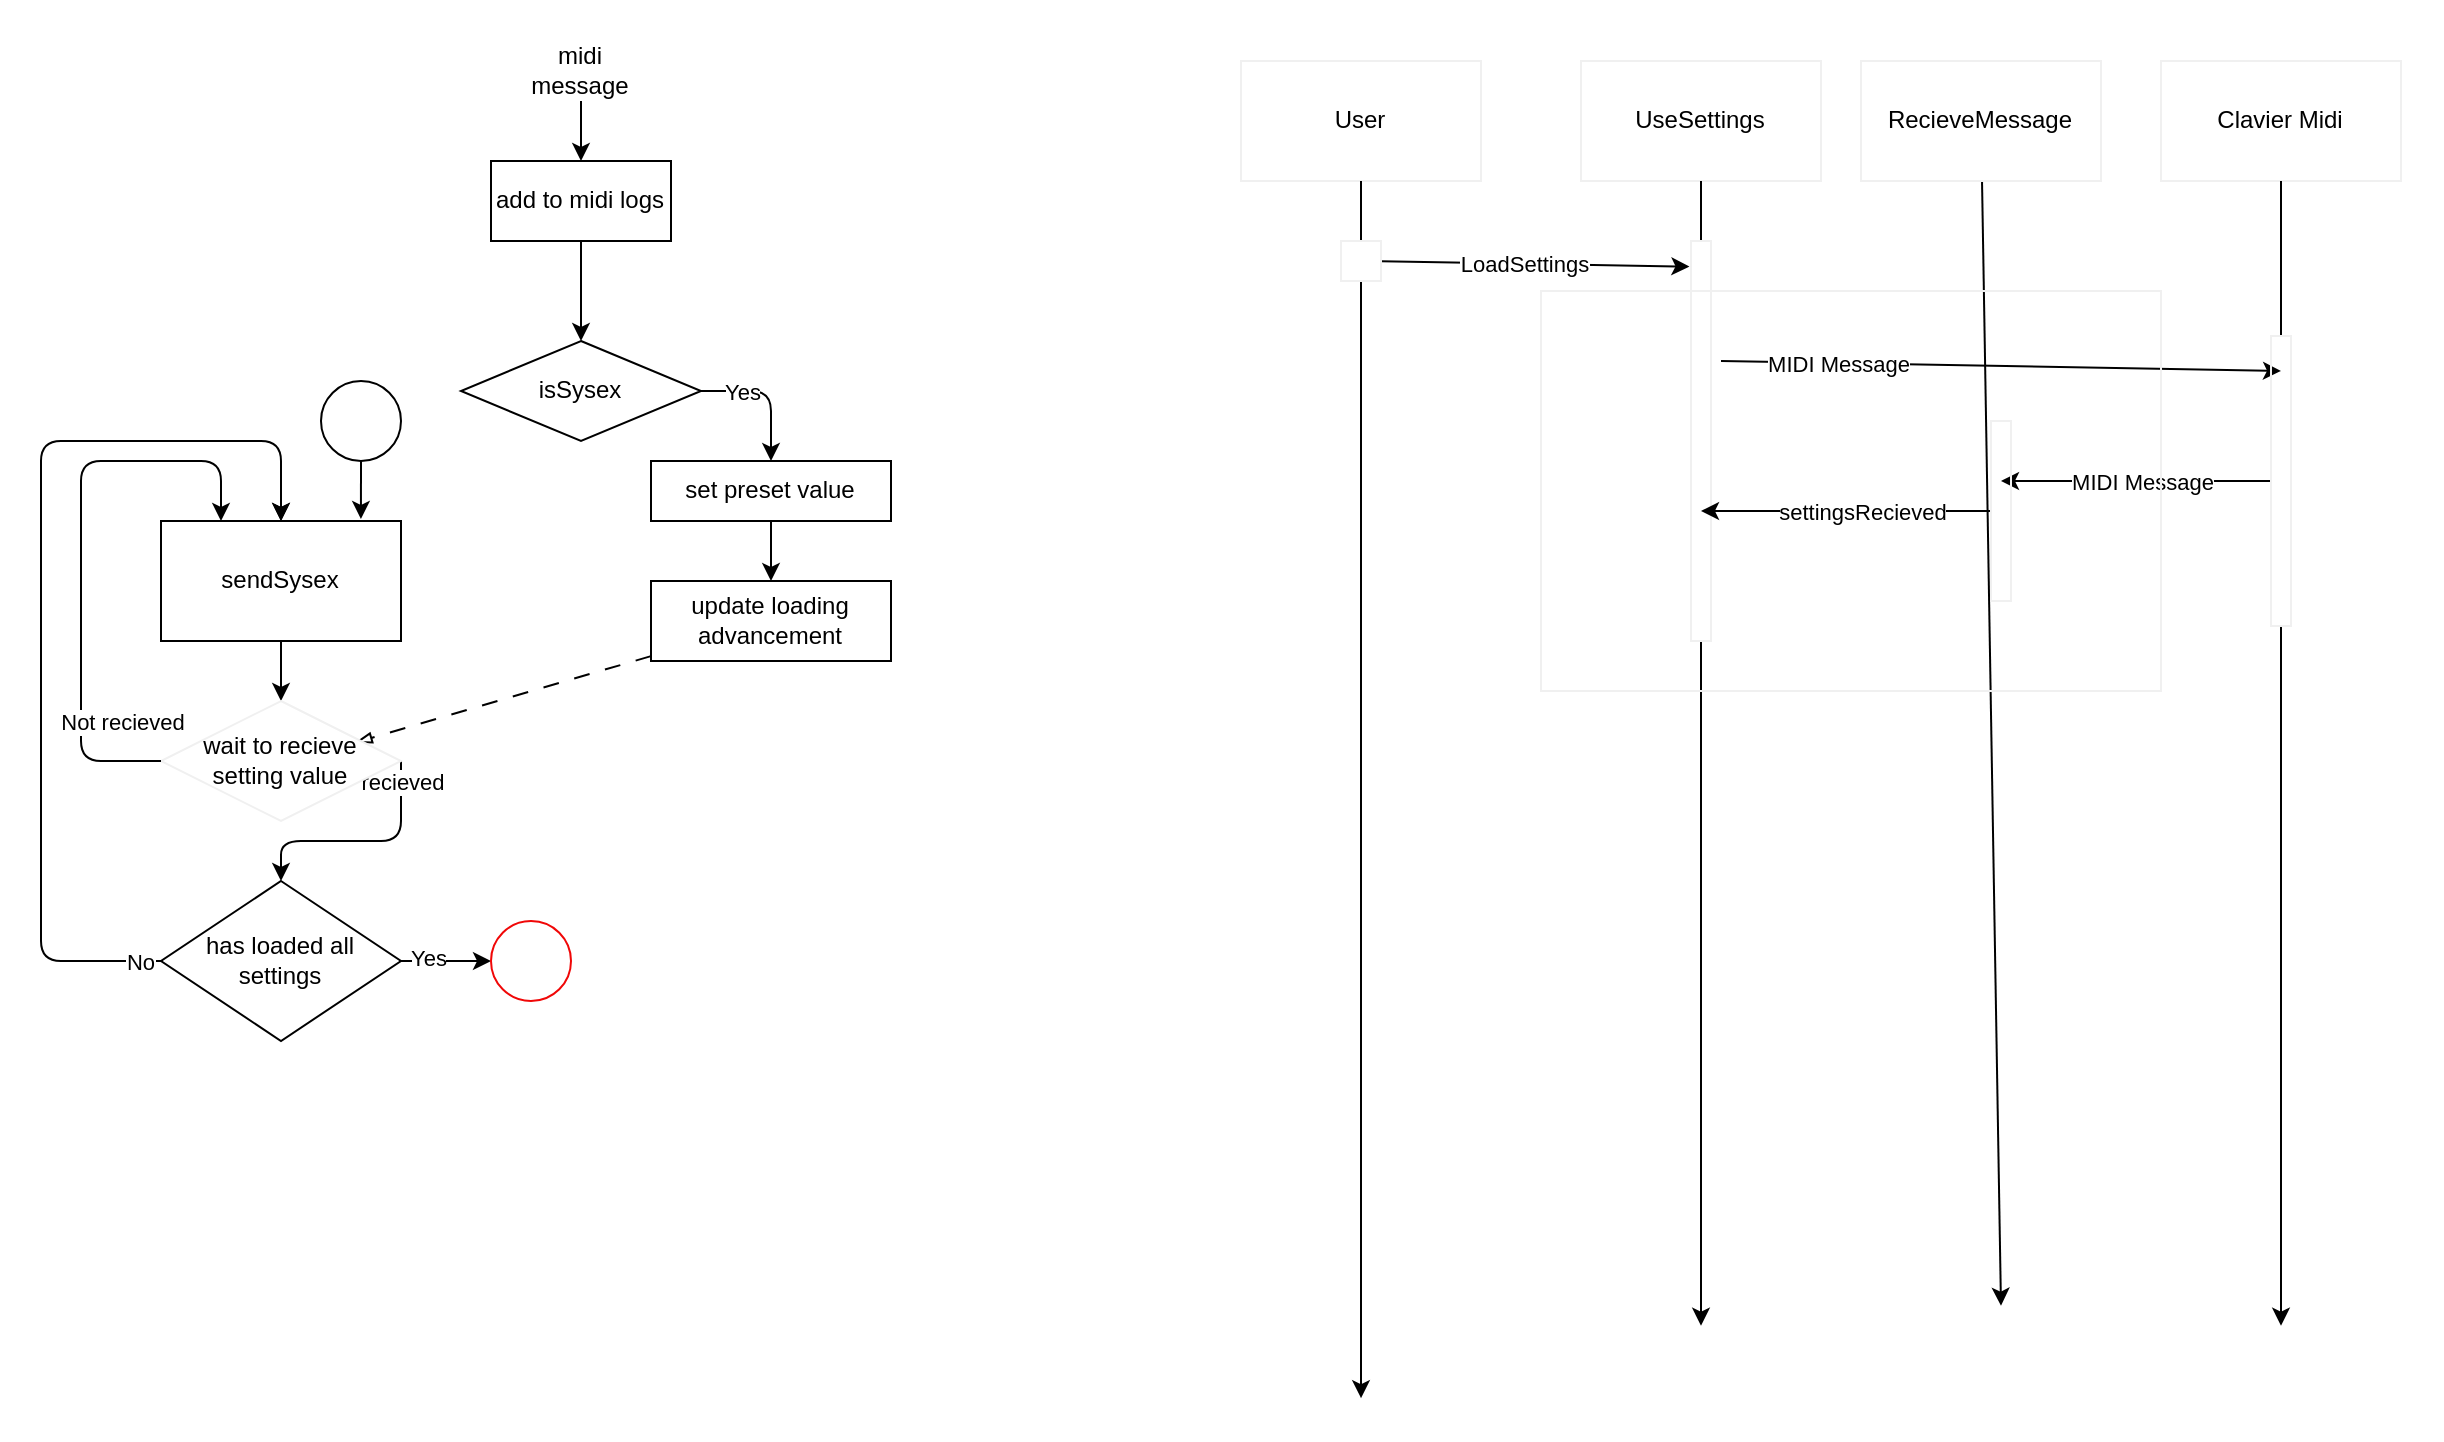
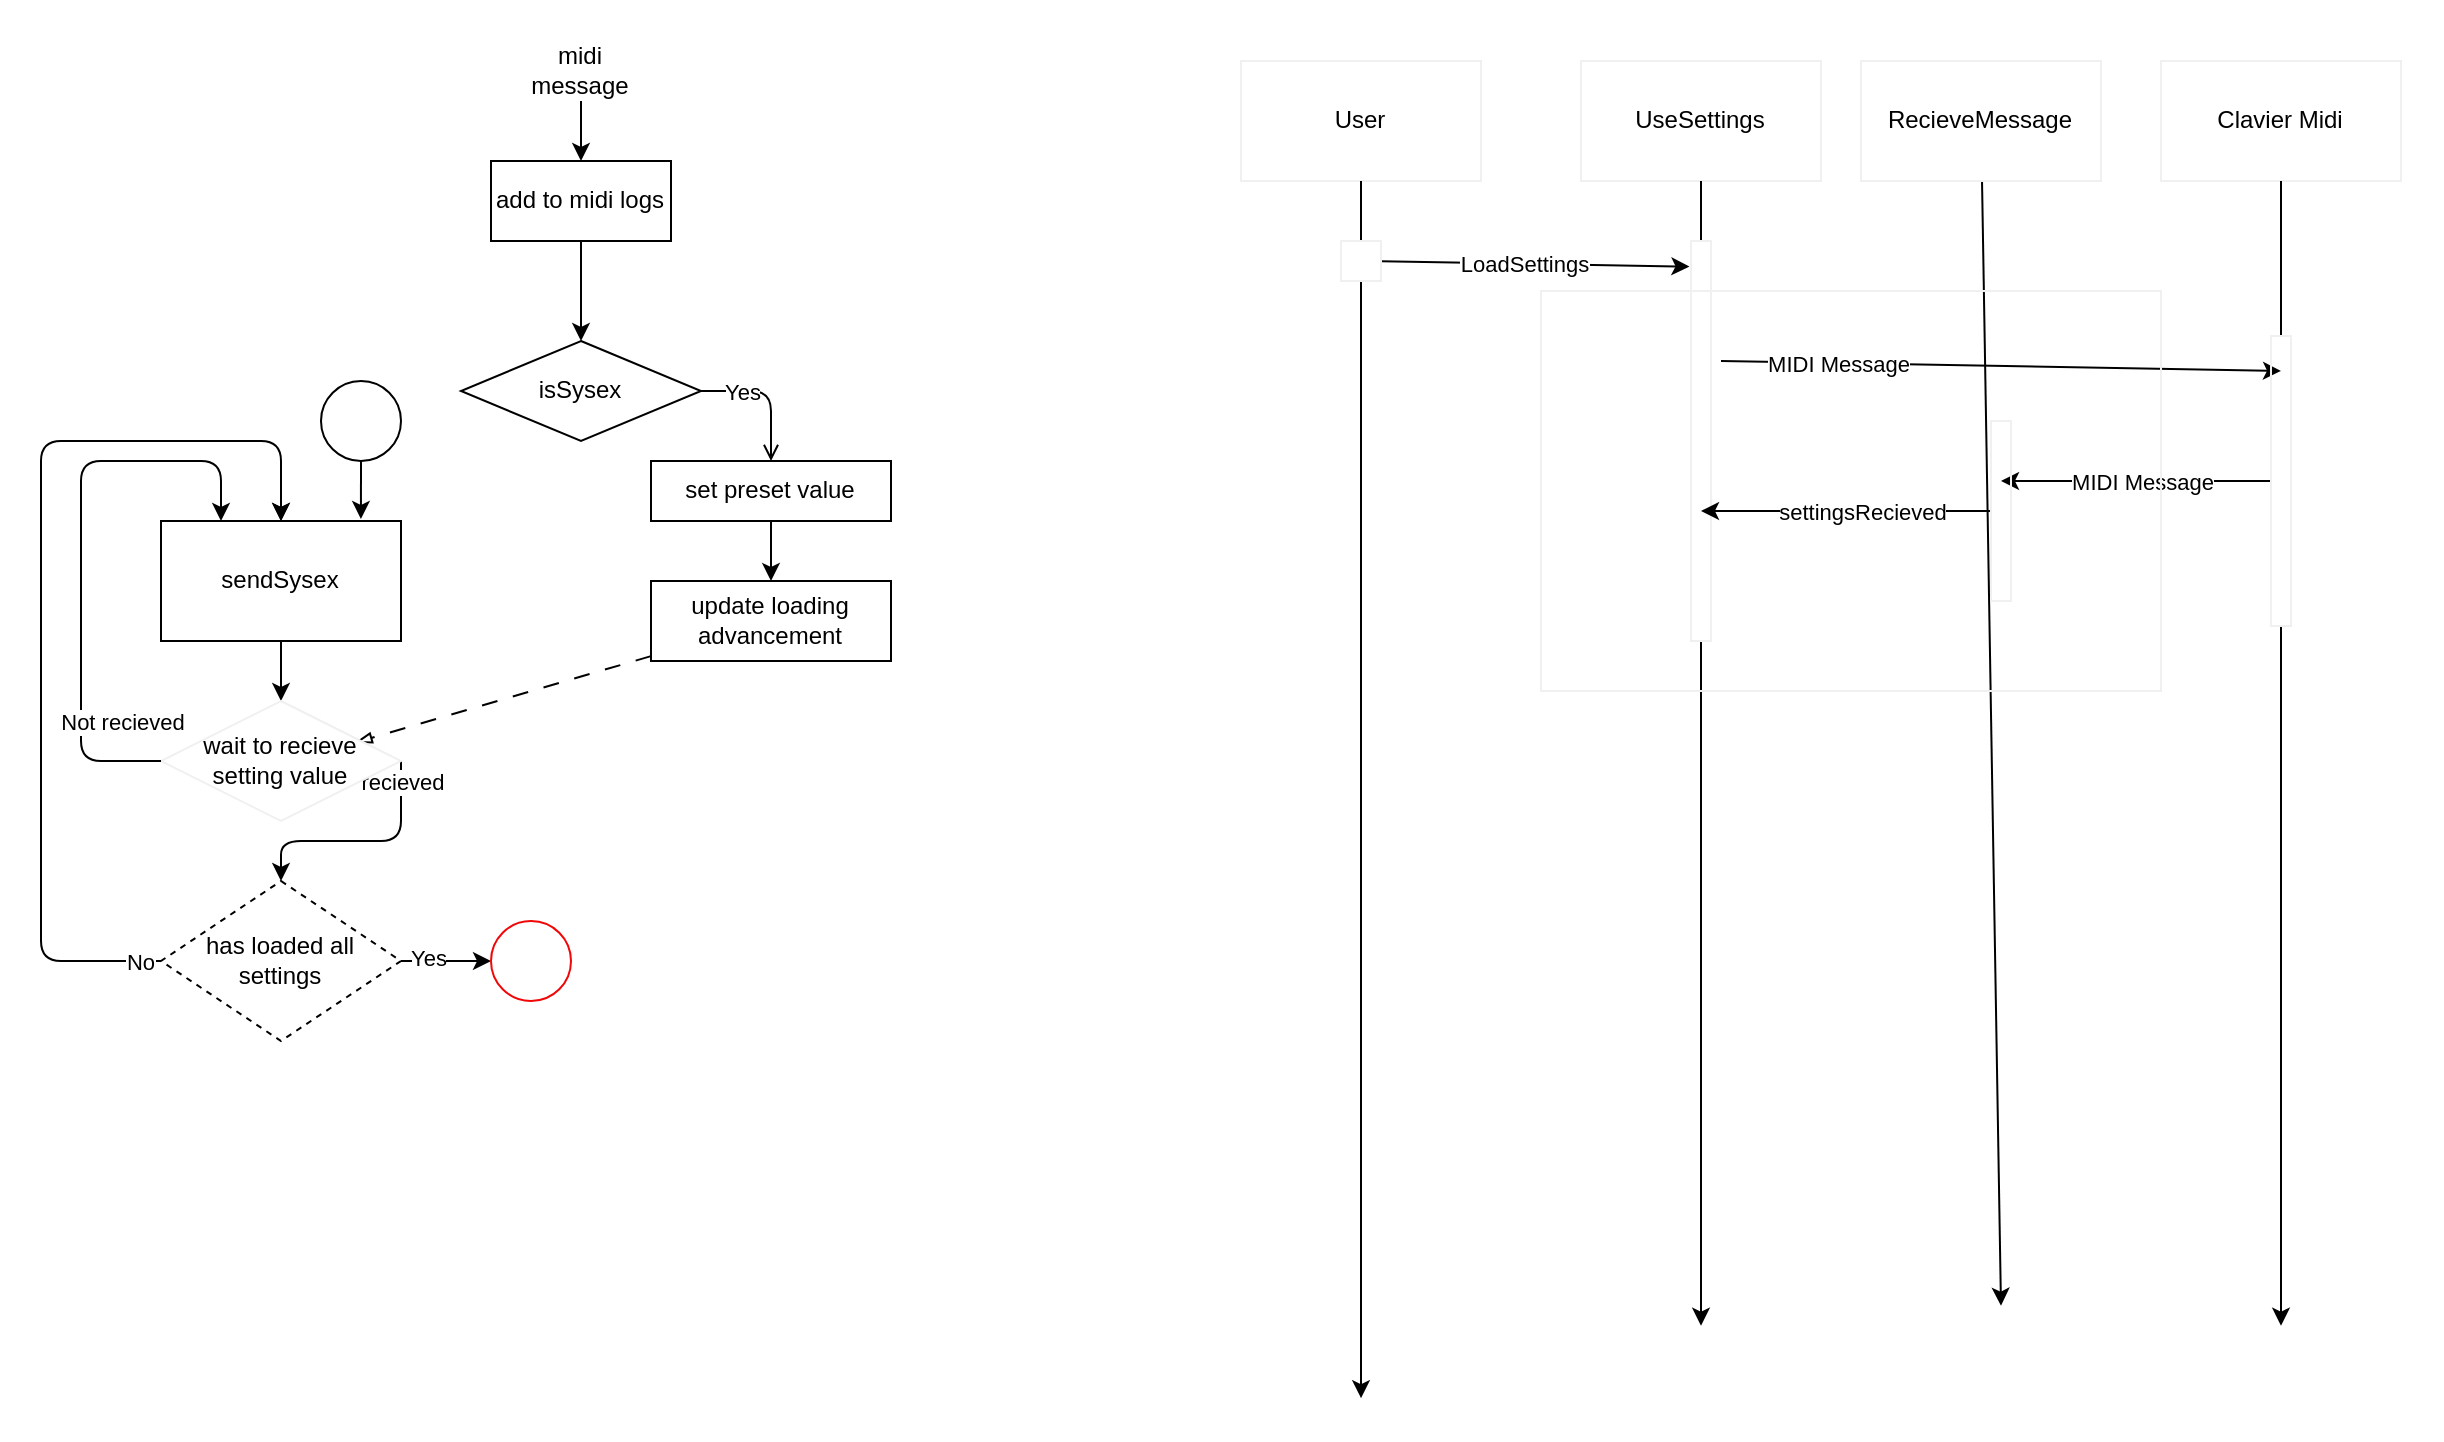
edge "isSysex" -> "set preset value": arrowhead classic -> open
node "has loaded all settings": style solid -> dashed
